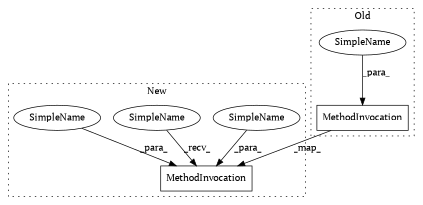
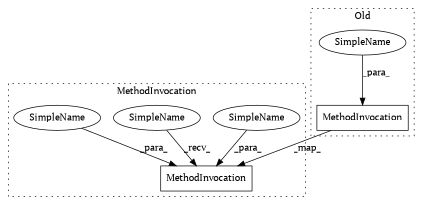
cluster "New": label "New" -> "MethodInvocation"
